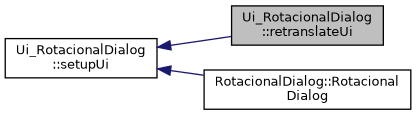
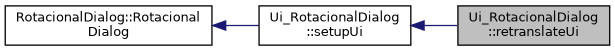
edge "RotacionalDialog::Rotacional Dialog" -> "Ui_RotacionalDialog ::setupUi": reversed
